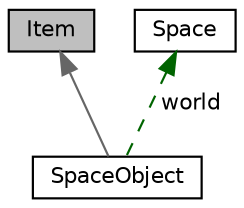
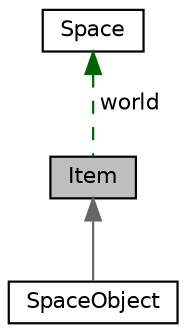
edge "SpaceObject" -> "Space": now "Item" -> "Space"
